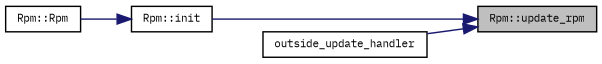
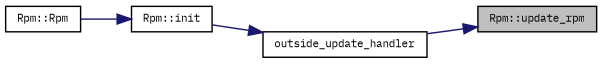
edge "Rpm::init" -> "Rpm::update_rpm": now "Rpm::init" -> "outside_update_handler"
